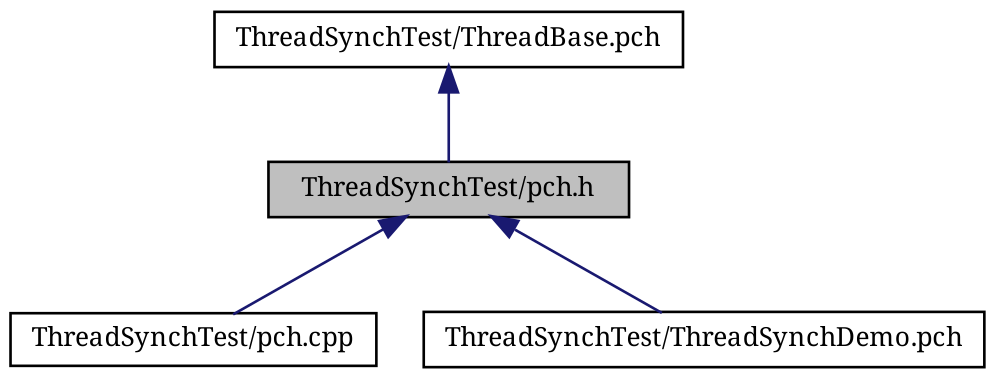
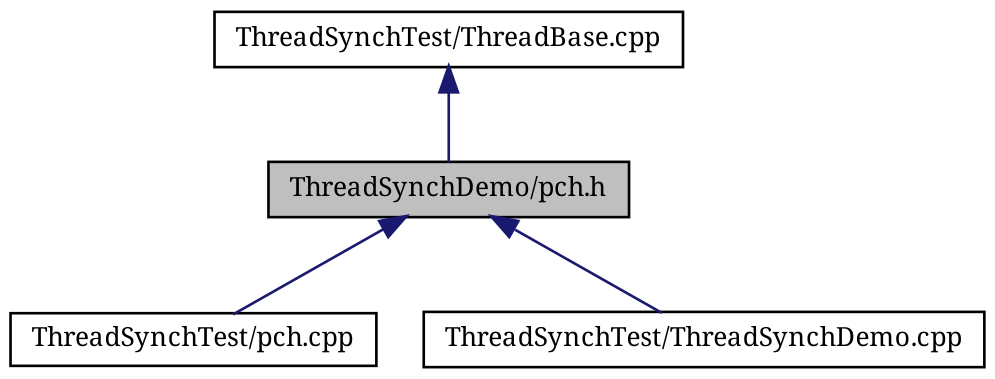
node "ThreadSynchTest/ThreadBase.pch": label "ThreadSynchTest/ThreadBase.pch" -> "ThreadSynchTest/ThreadBase.cpp"
node "ThreadSynchTest/pch.h": label "ThreadSynchTest/pch.h" -> "ThreadSynchDemo/pch.h"
node "ThreadSynchTest/ThreadSynchDemo.pch": label "ThreadSynchTest/ThreadSynchDemo.pch" -> "ThreadSynchTest/ThreadSynchDemo.cpp"
